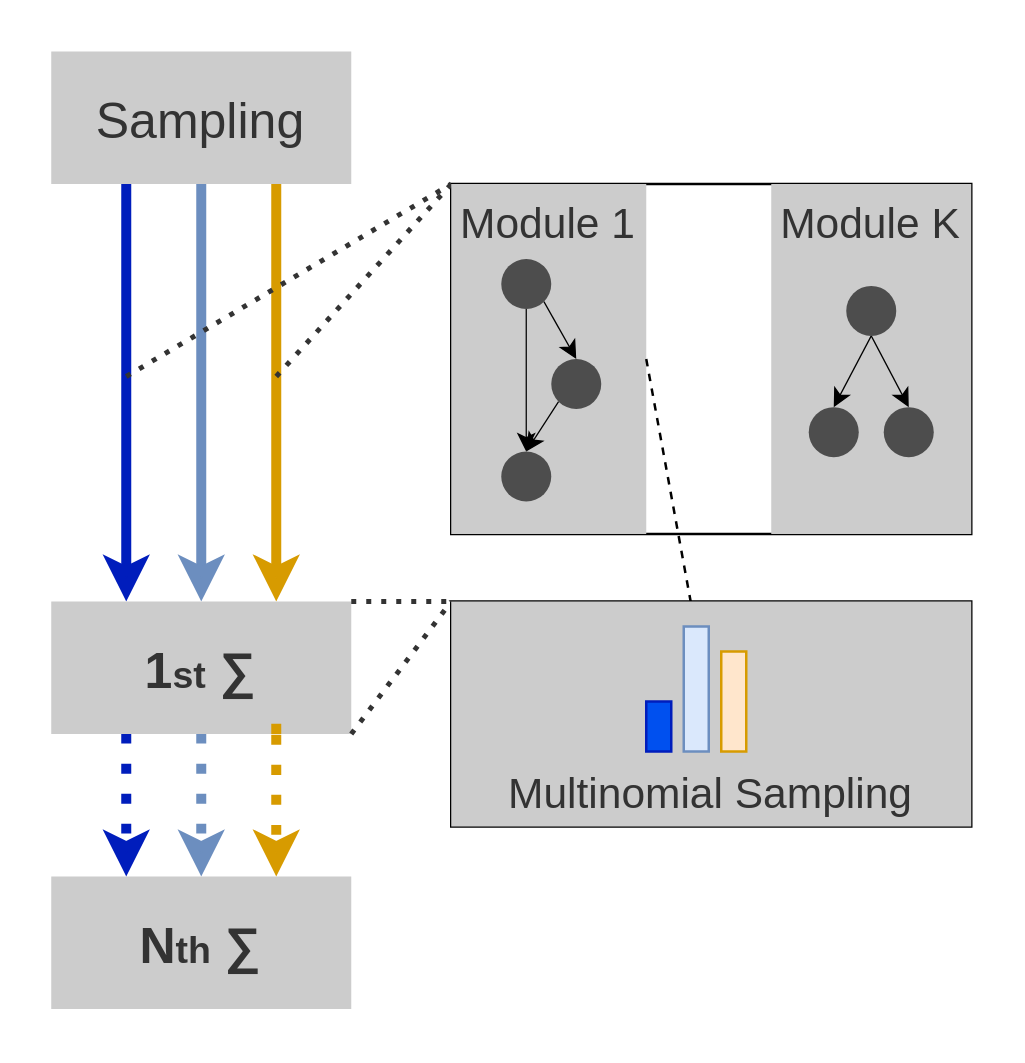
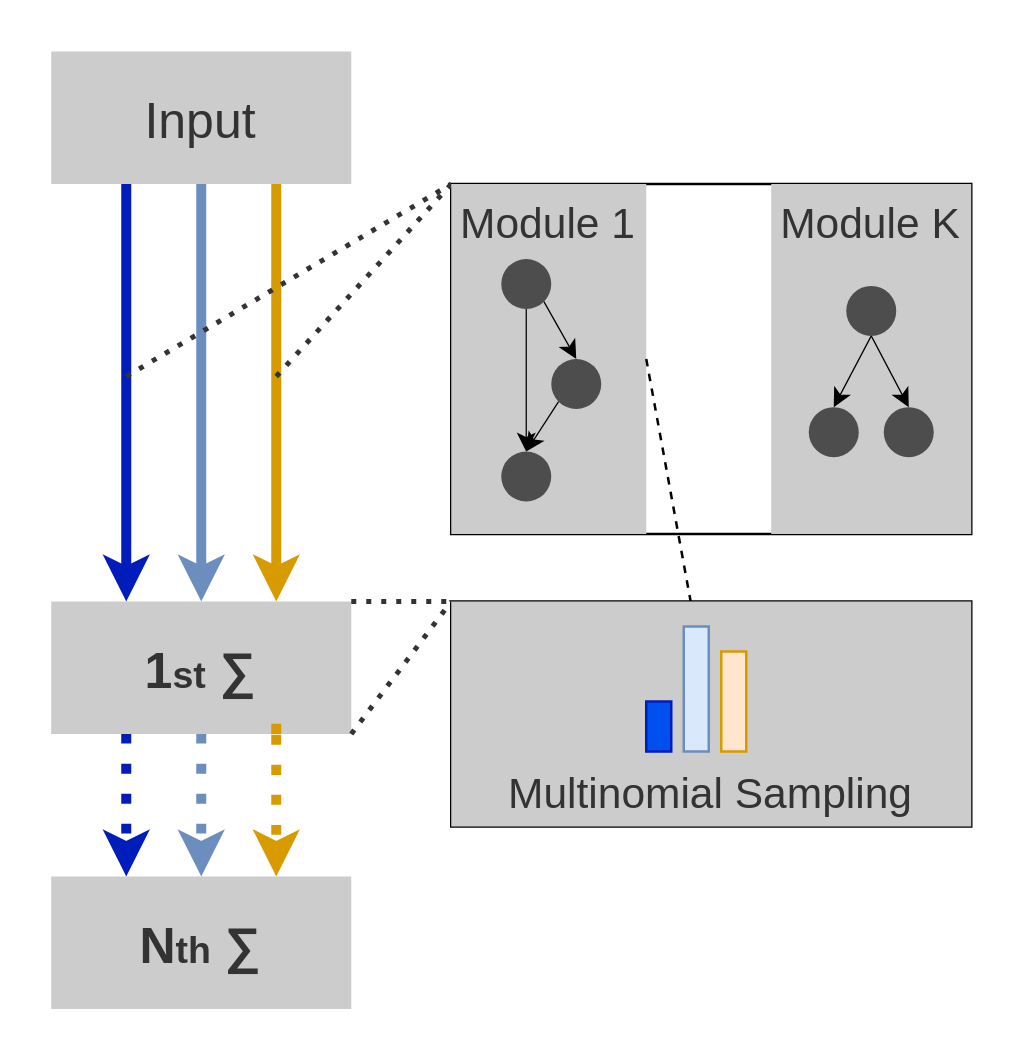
node "Sampling": label "Sampling" -> "Input"
